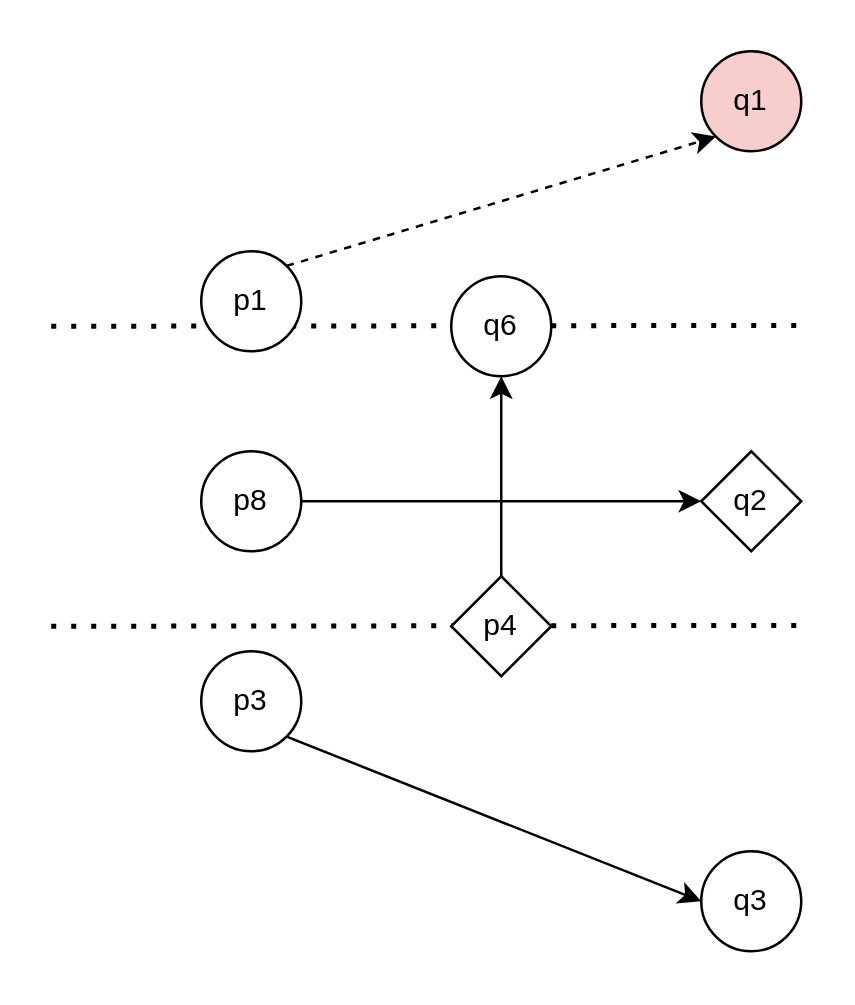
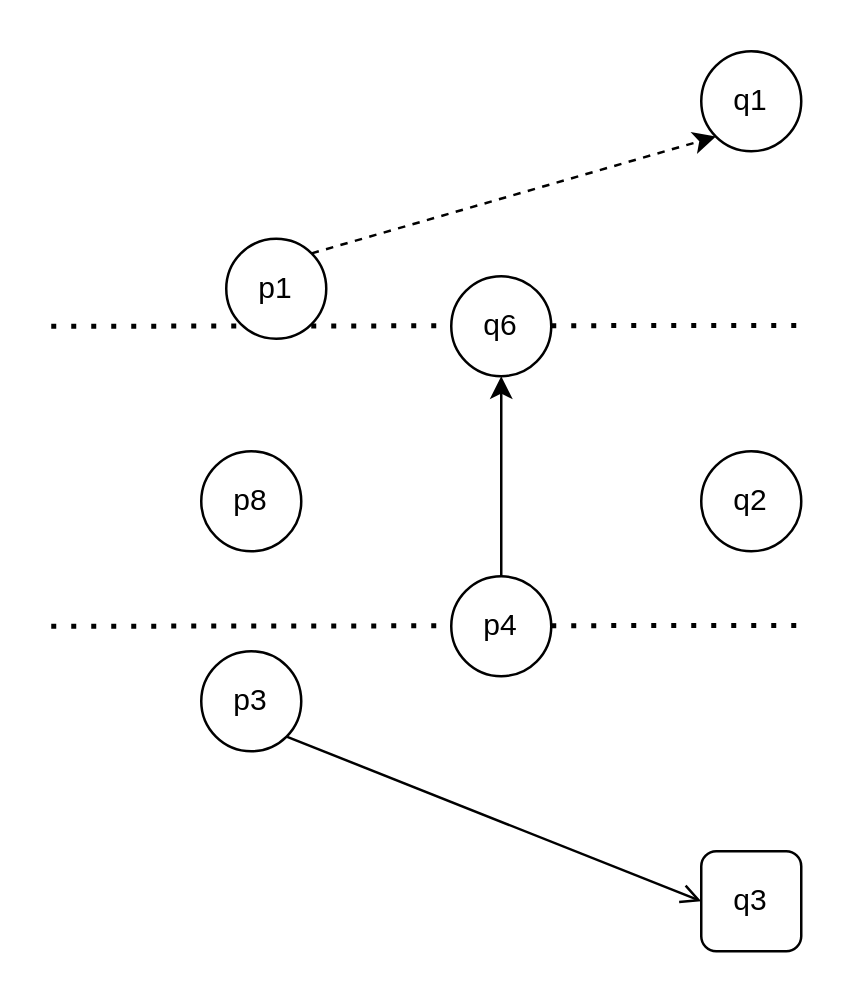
node "q1": fillcolor #f8cecc -> #ffffff
node "p1": moved (251, 301) -> (276, 289)
edge "p8" -> "q2": removed
node "q2": shape diamond -> ellipse
node "p4": shape diamond -> ellipse
edge "p3" -> "q3": arrowhead classic -> open
node "q3": shape ellipse -> rounded rectangle
